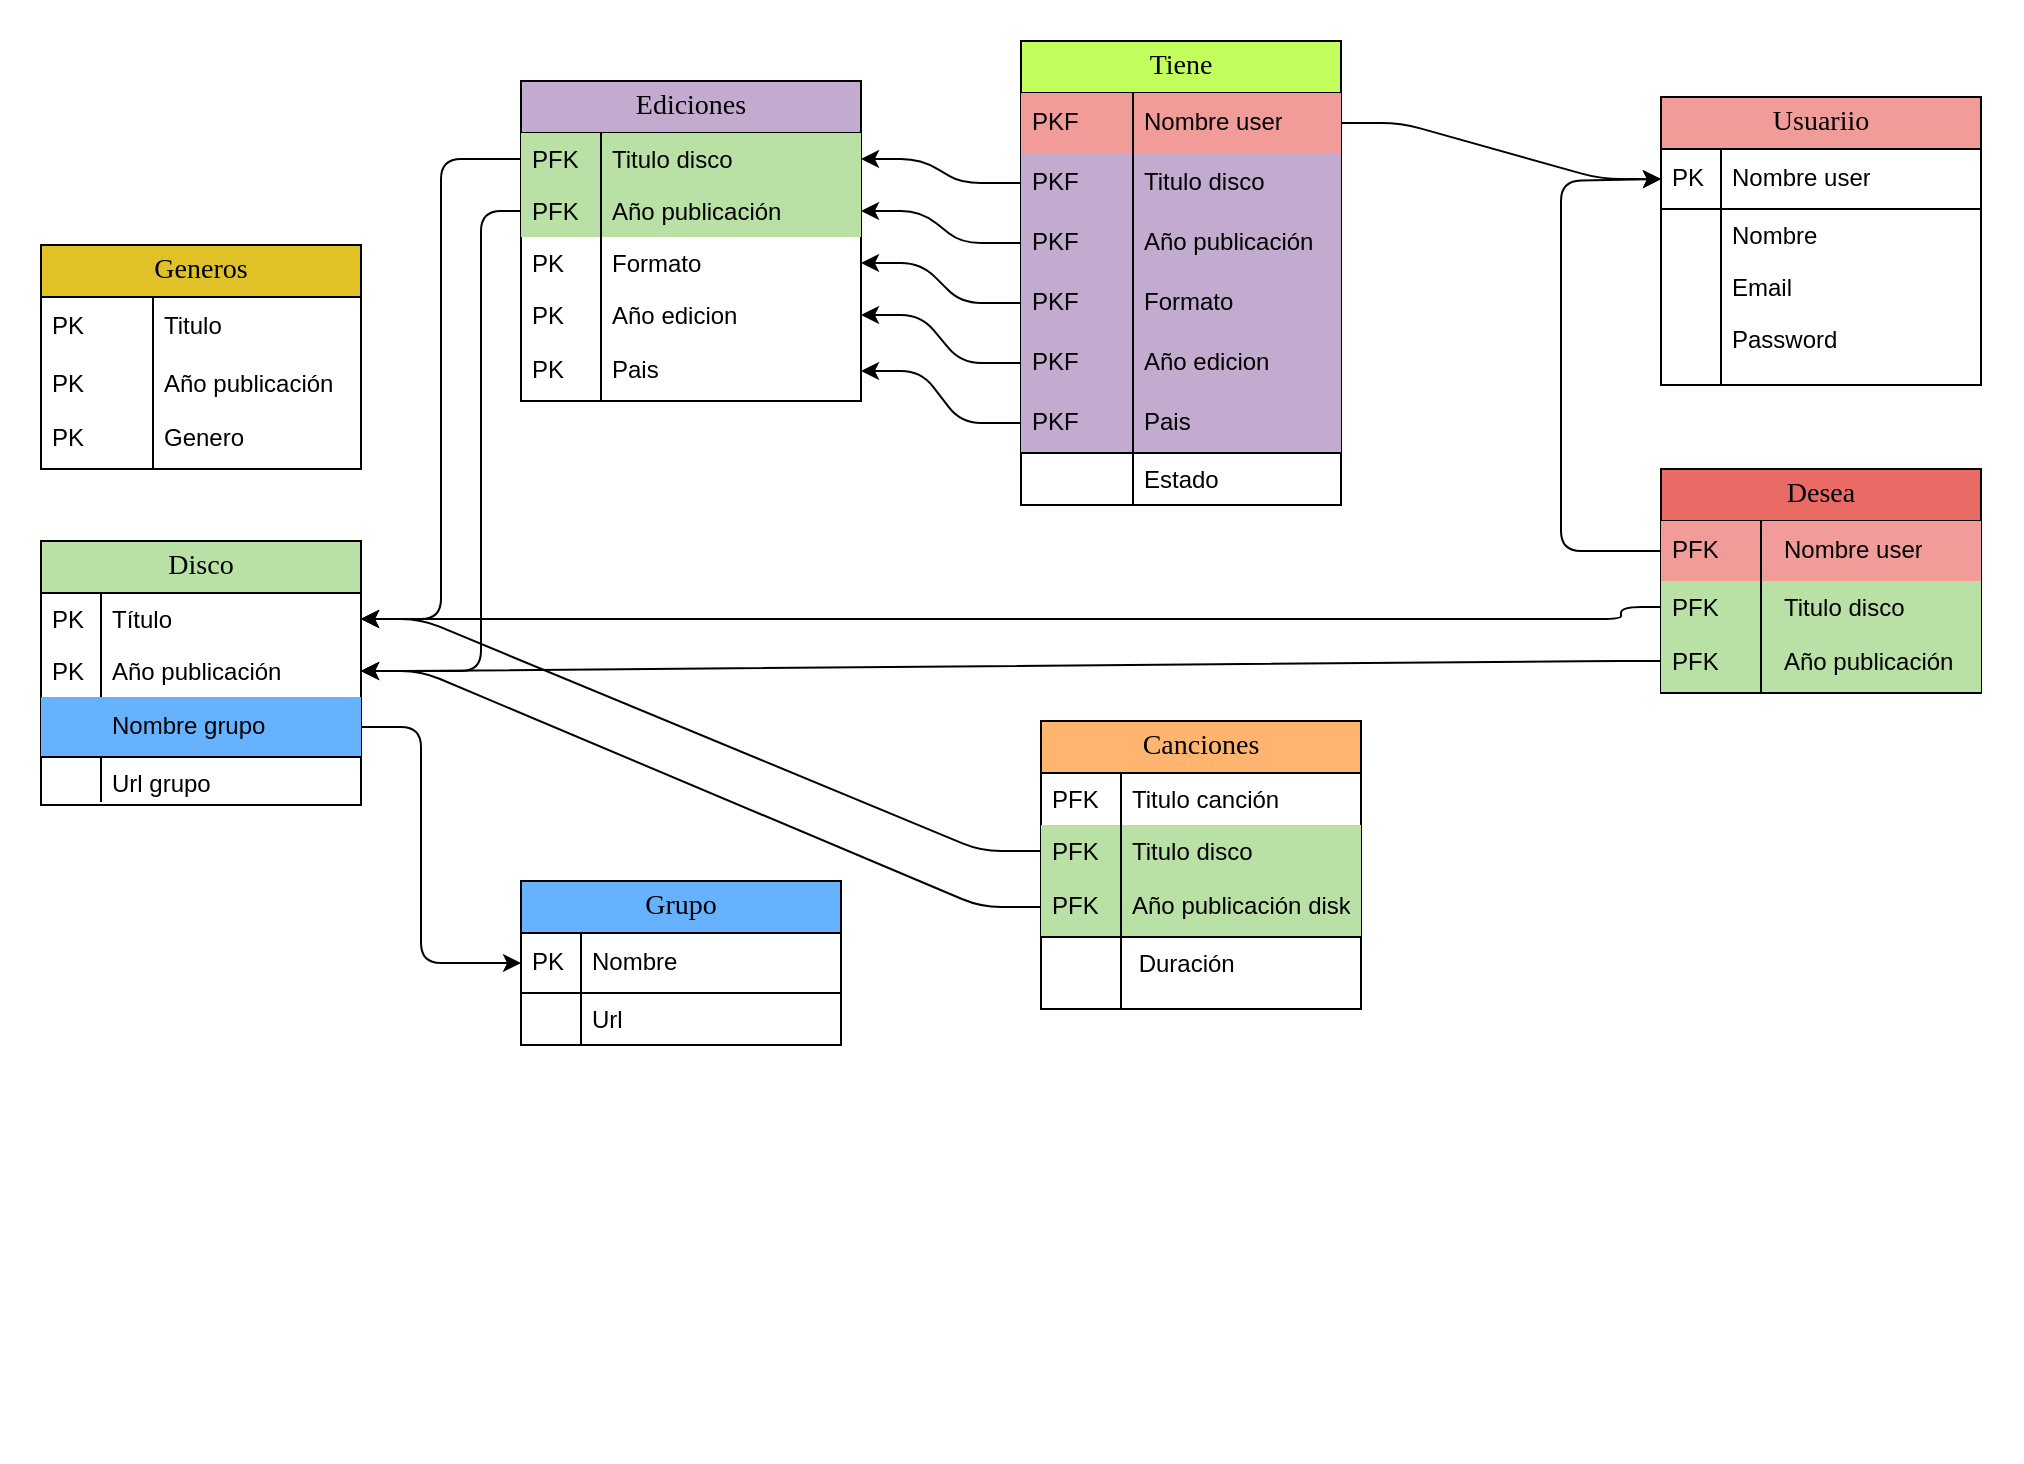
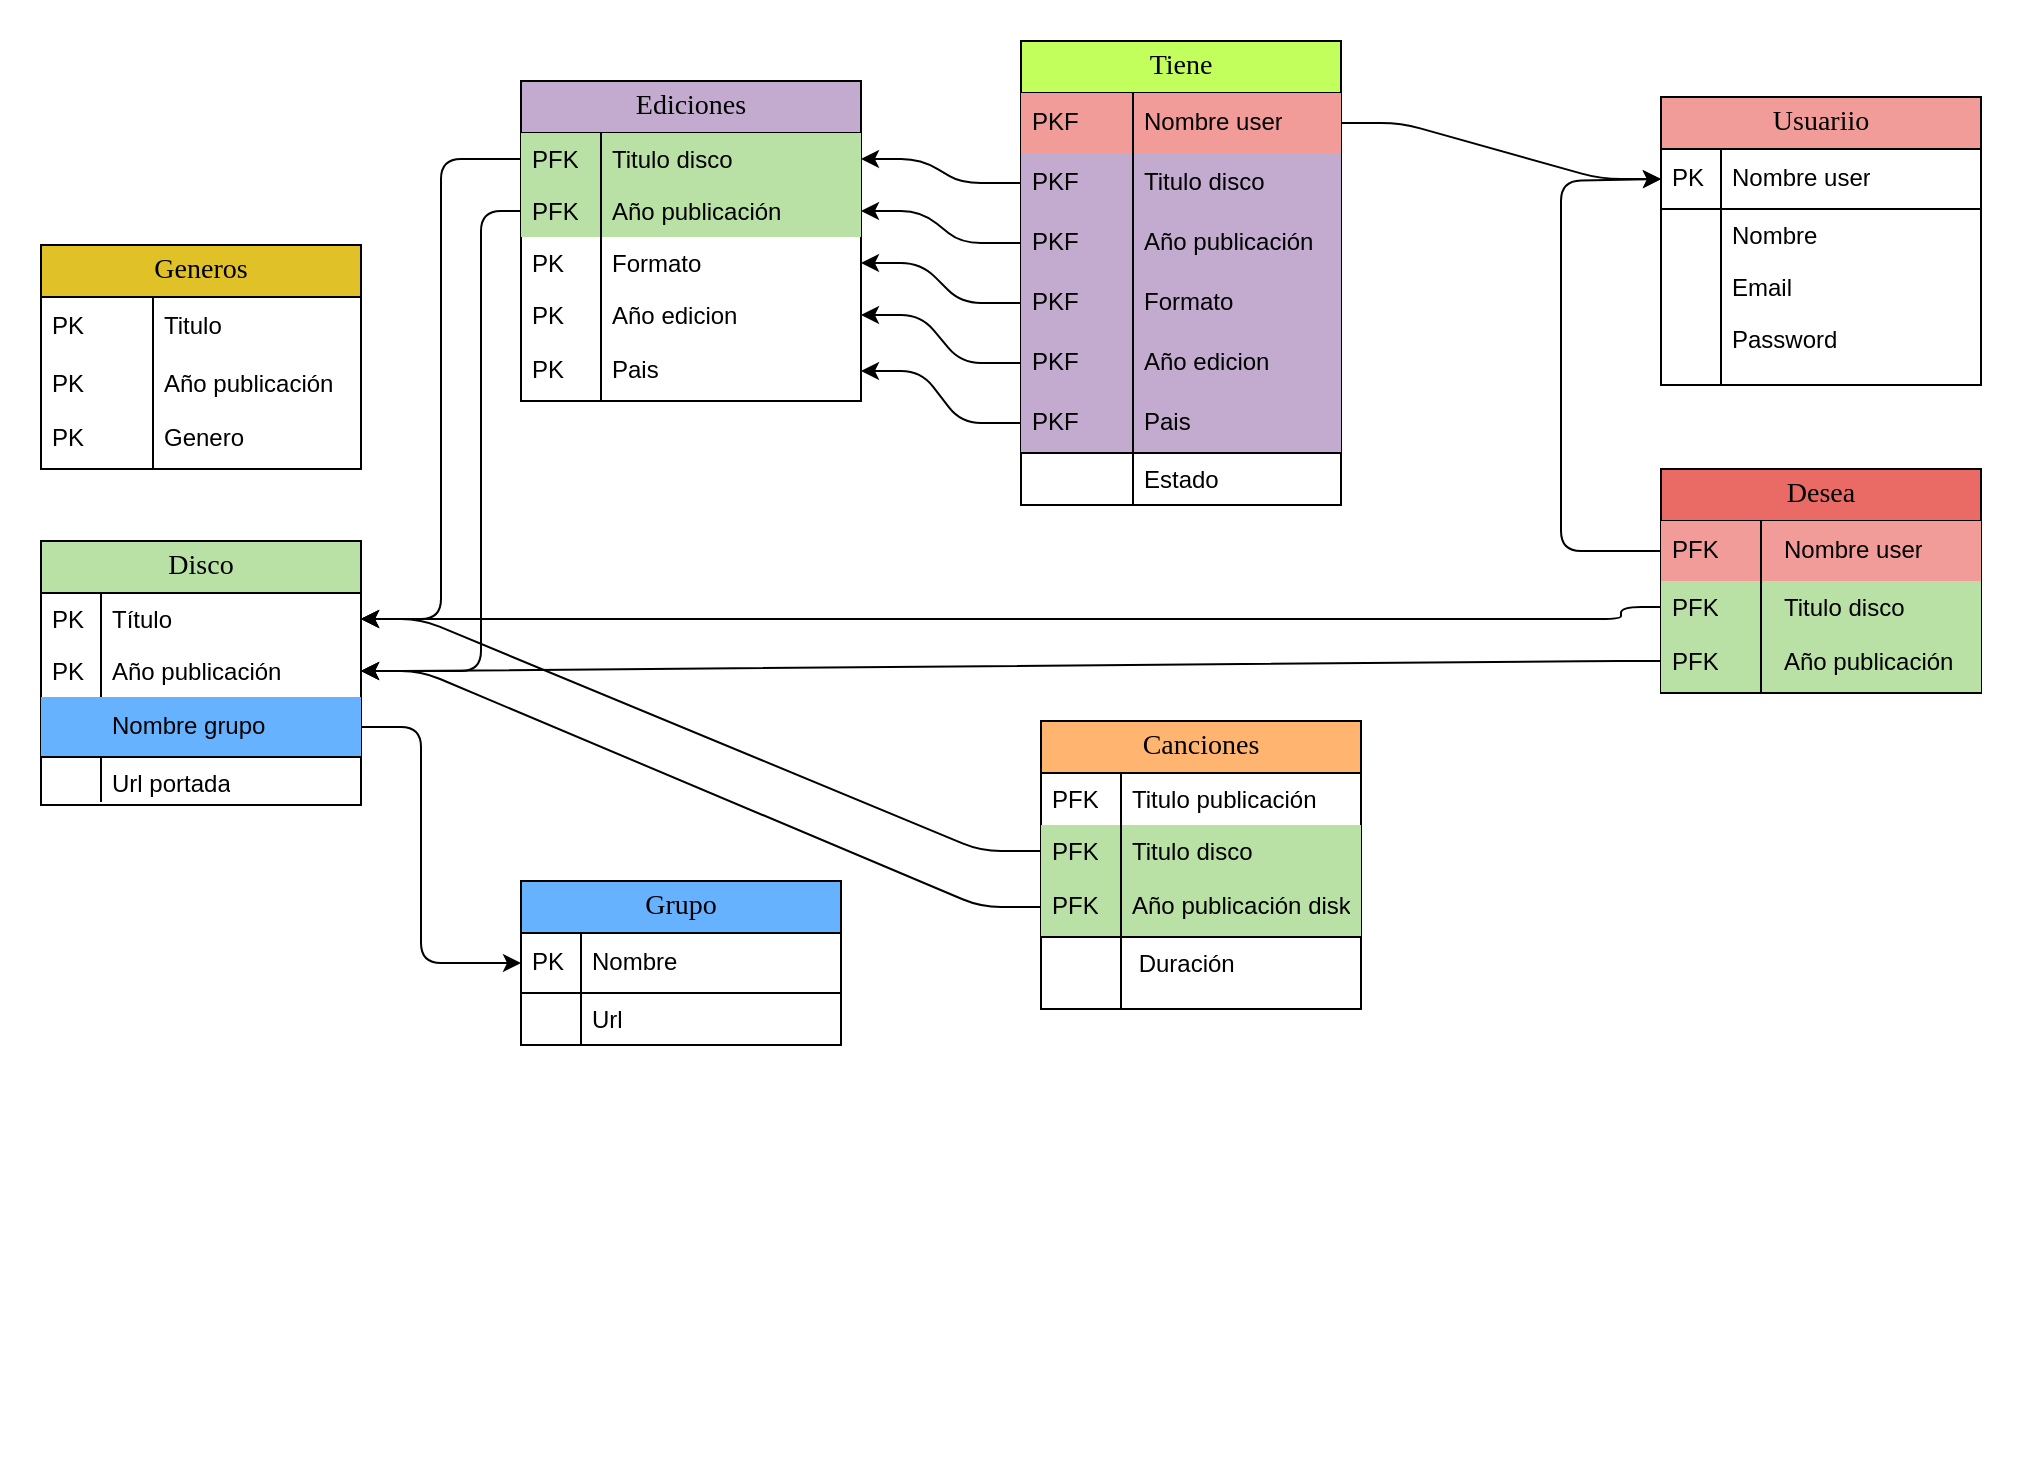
node "Url grupo": label "Url grupo" -> "Url portada"
node "Titulo canción": label "Titulo canción" -> "Titulo publicación"
